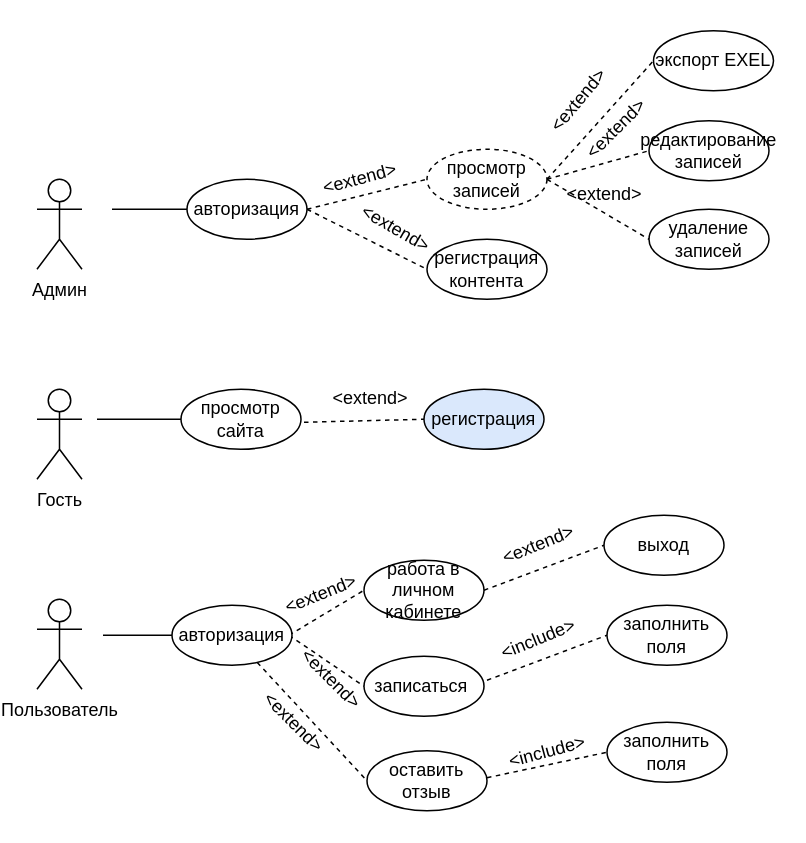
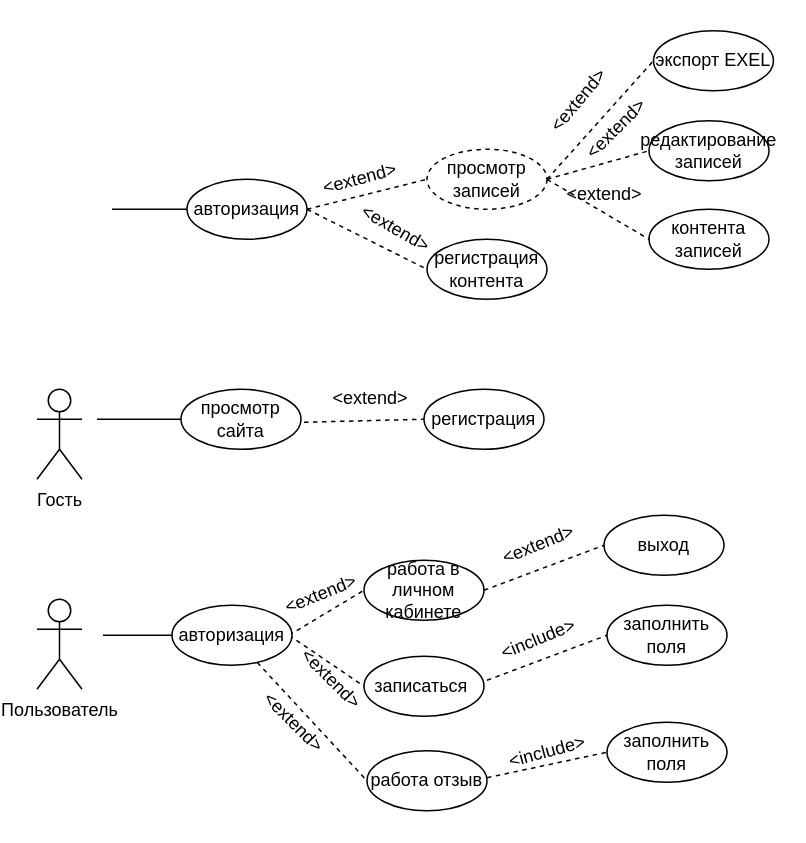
node "Админ": removed
node "удаление записей": label "удаление записей" -> "контента записей"
node "регистрация": fillcolor #dae8fc -> #ffffff
node "оставить отзыв": label "оставить отзыв" -> "работа отзыв"
